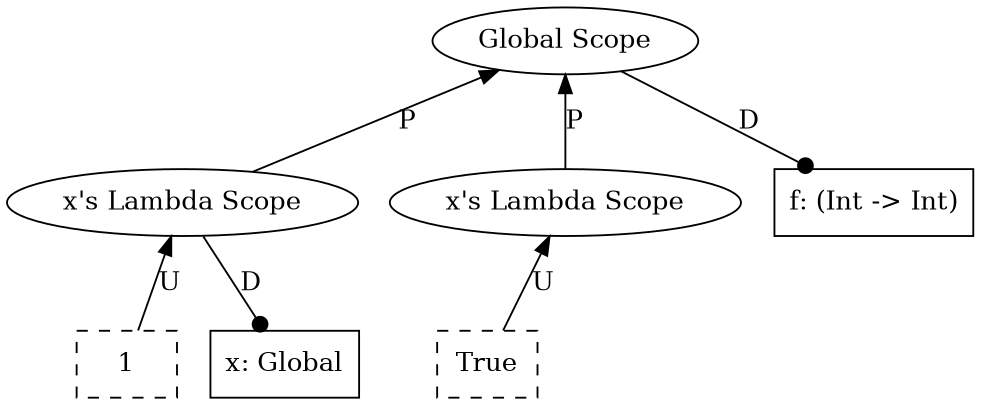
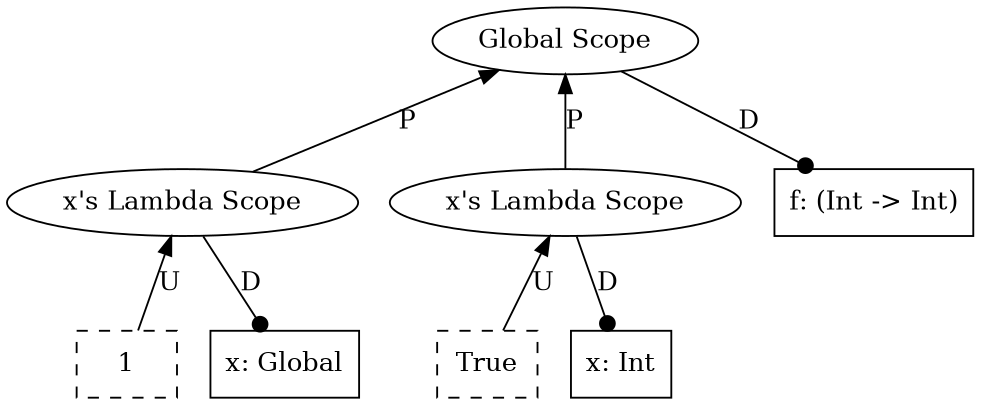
node "x: Int": added
